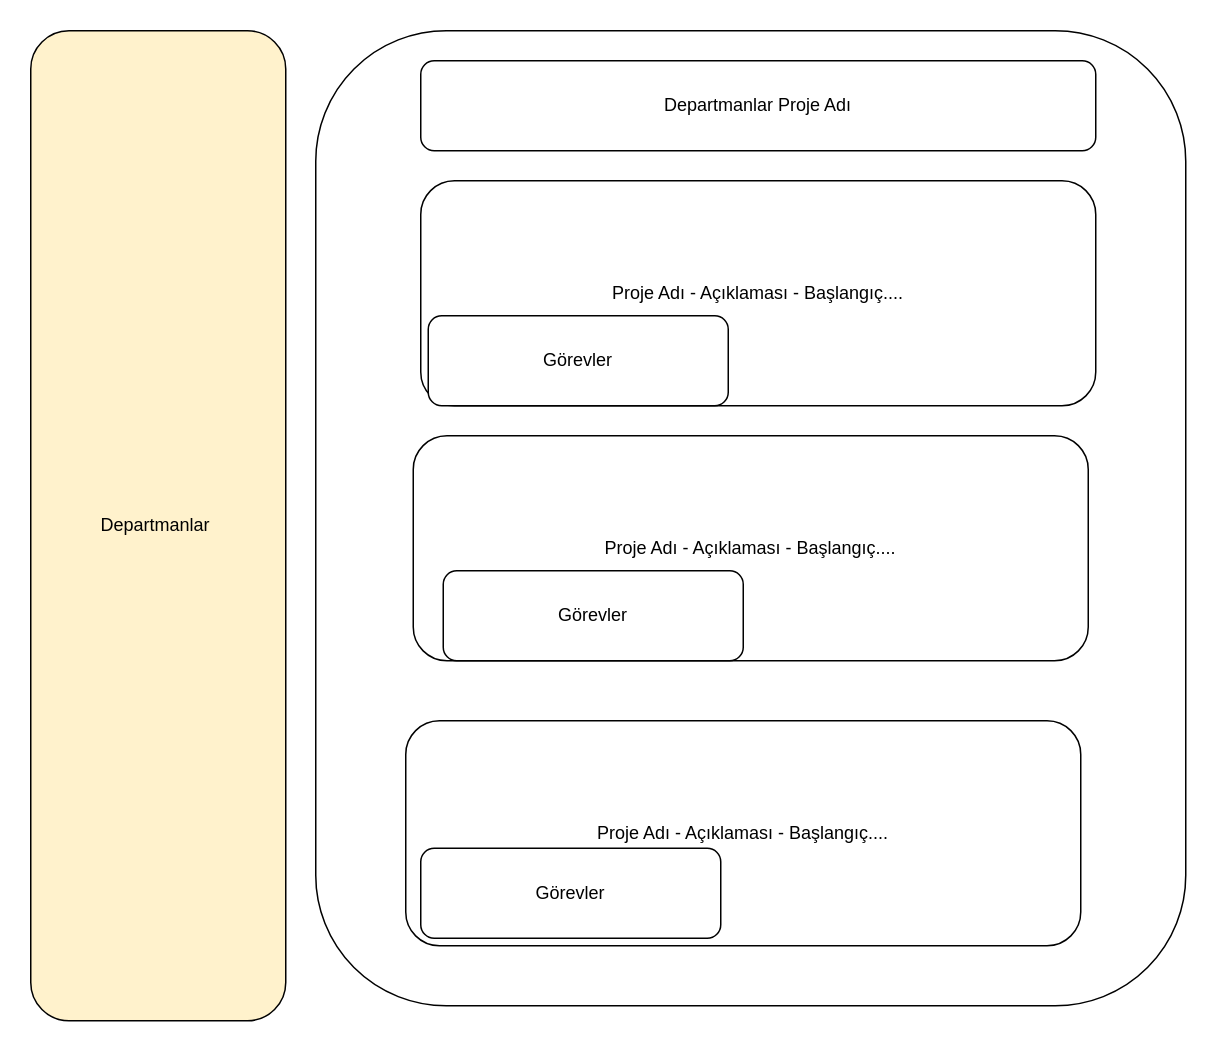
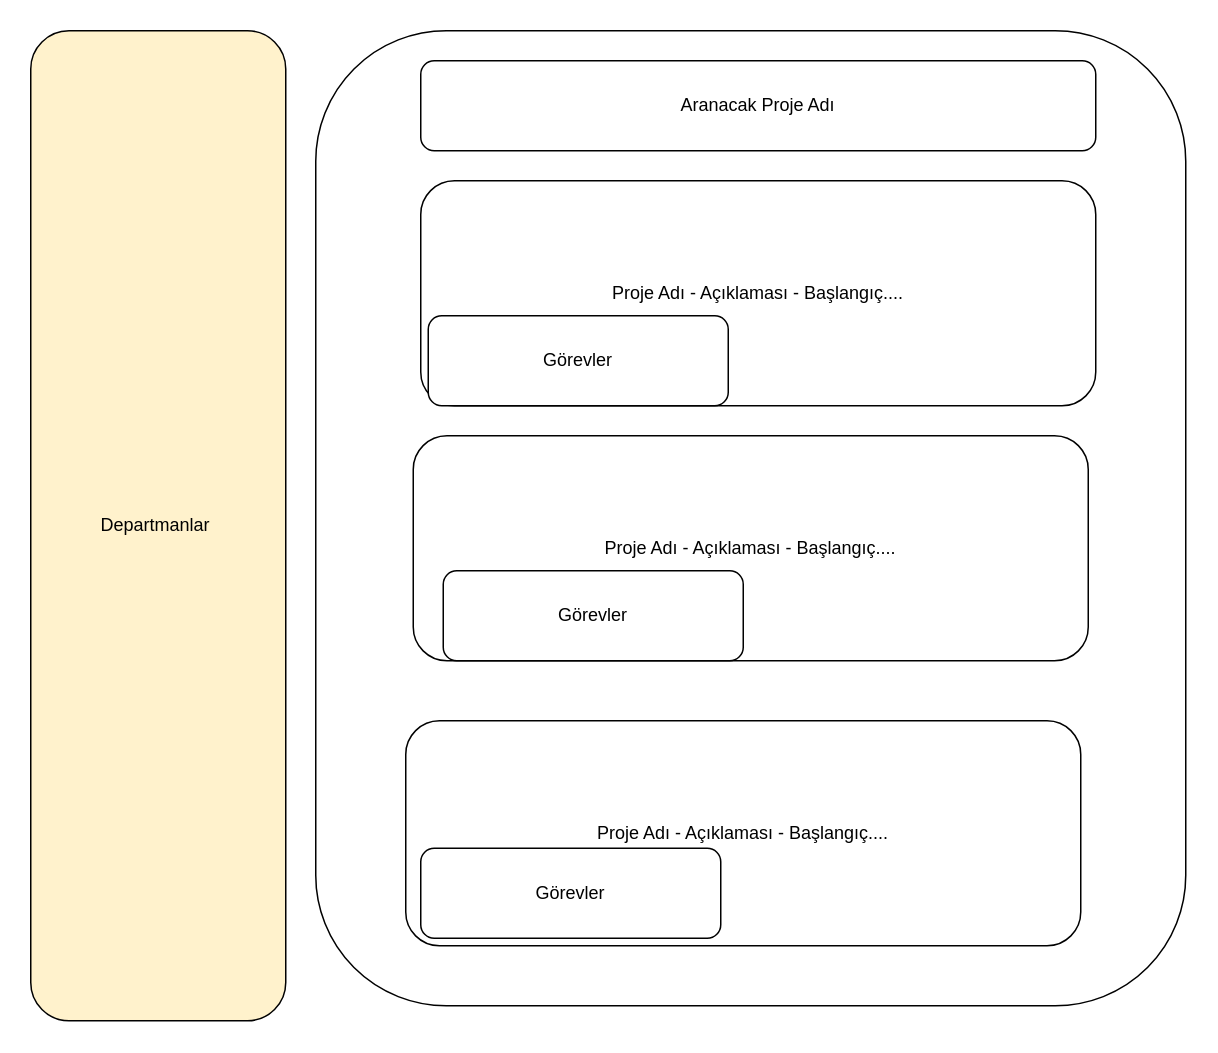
node "Departmanlar Proje Adı": label "Departmanlar Proje Adı" -> "Aranacak Proje Adı"
